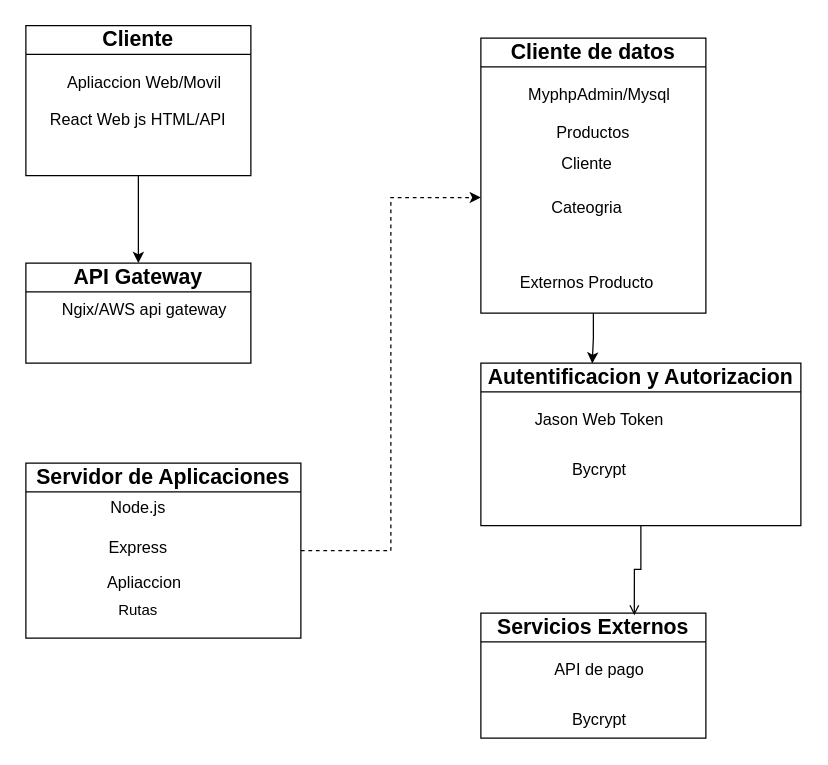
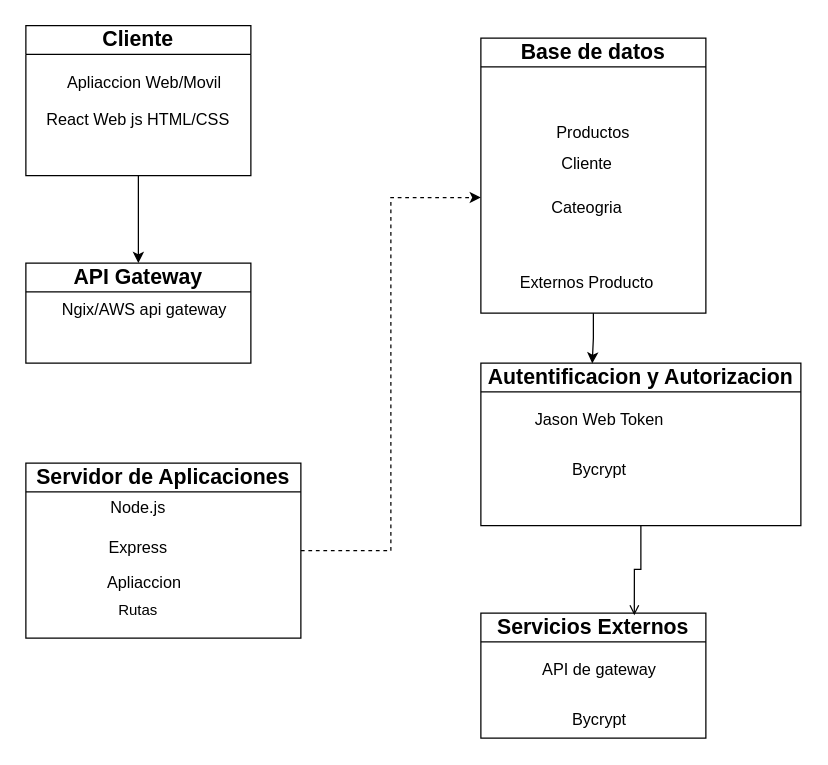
node "Cliente de datos": label "Cliente de datos" -> "Base de datos"
node "MyphpAdmin/Mysql": removed
node "React Web js HTML/API": label "React Web js HTML/API" -> "React Web js HTML/CSS"
node "API de pago": label "API de pago" -> "API de gateway"
